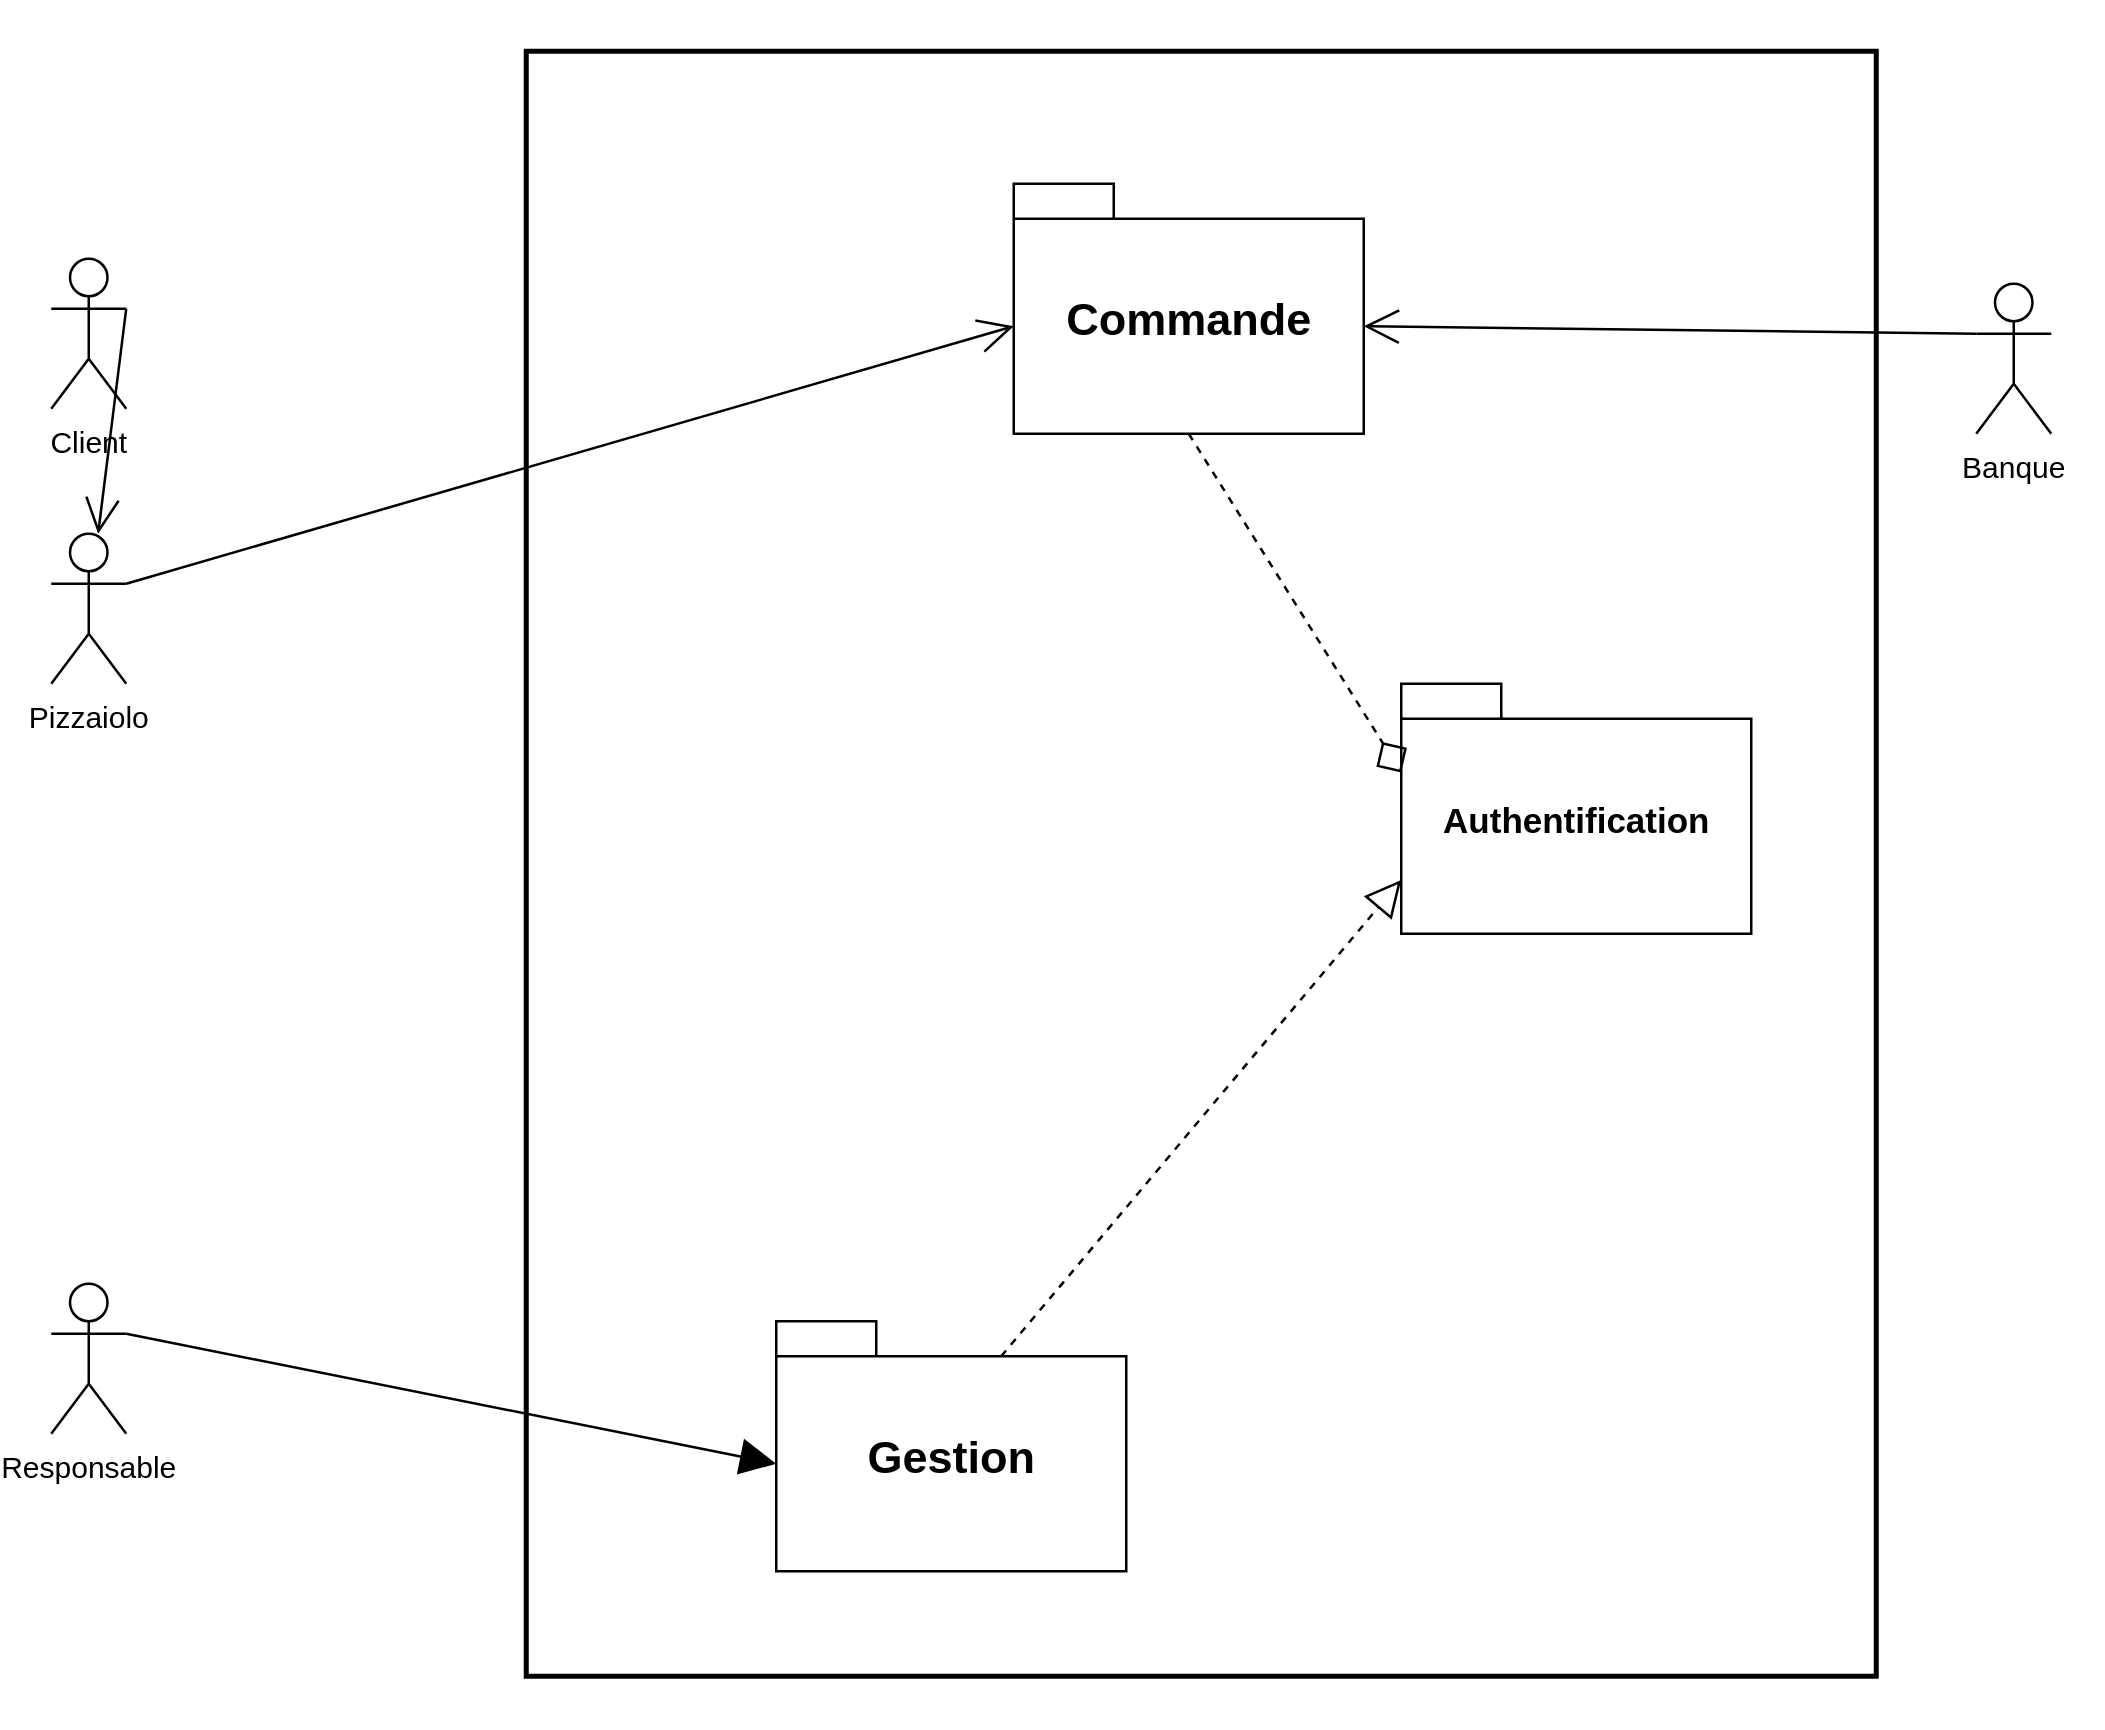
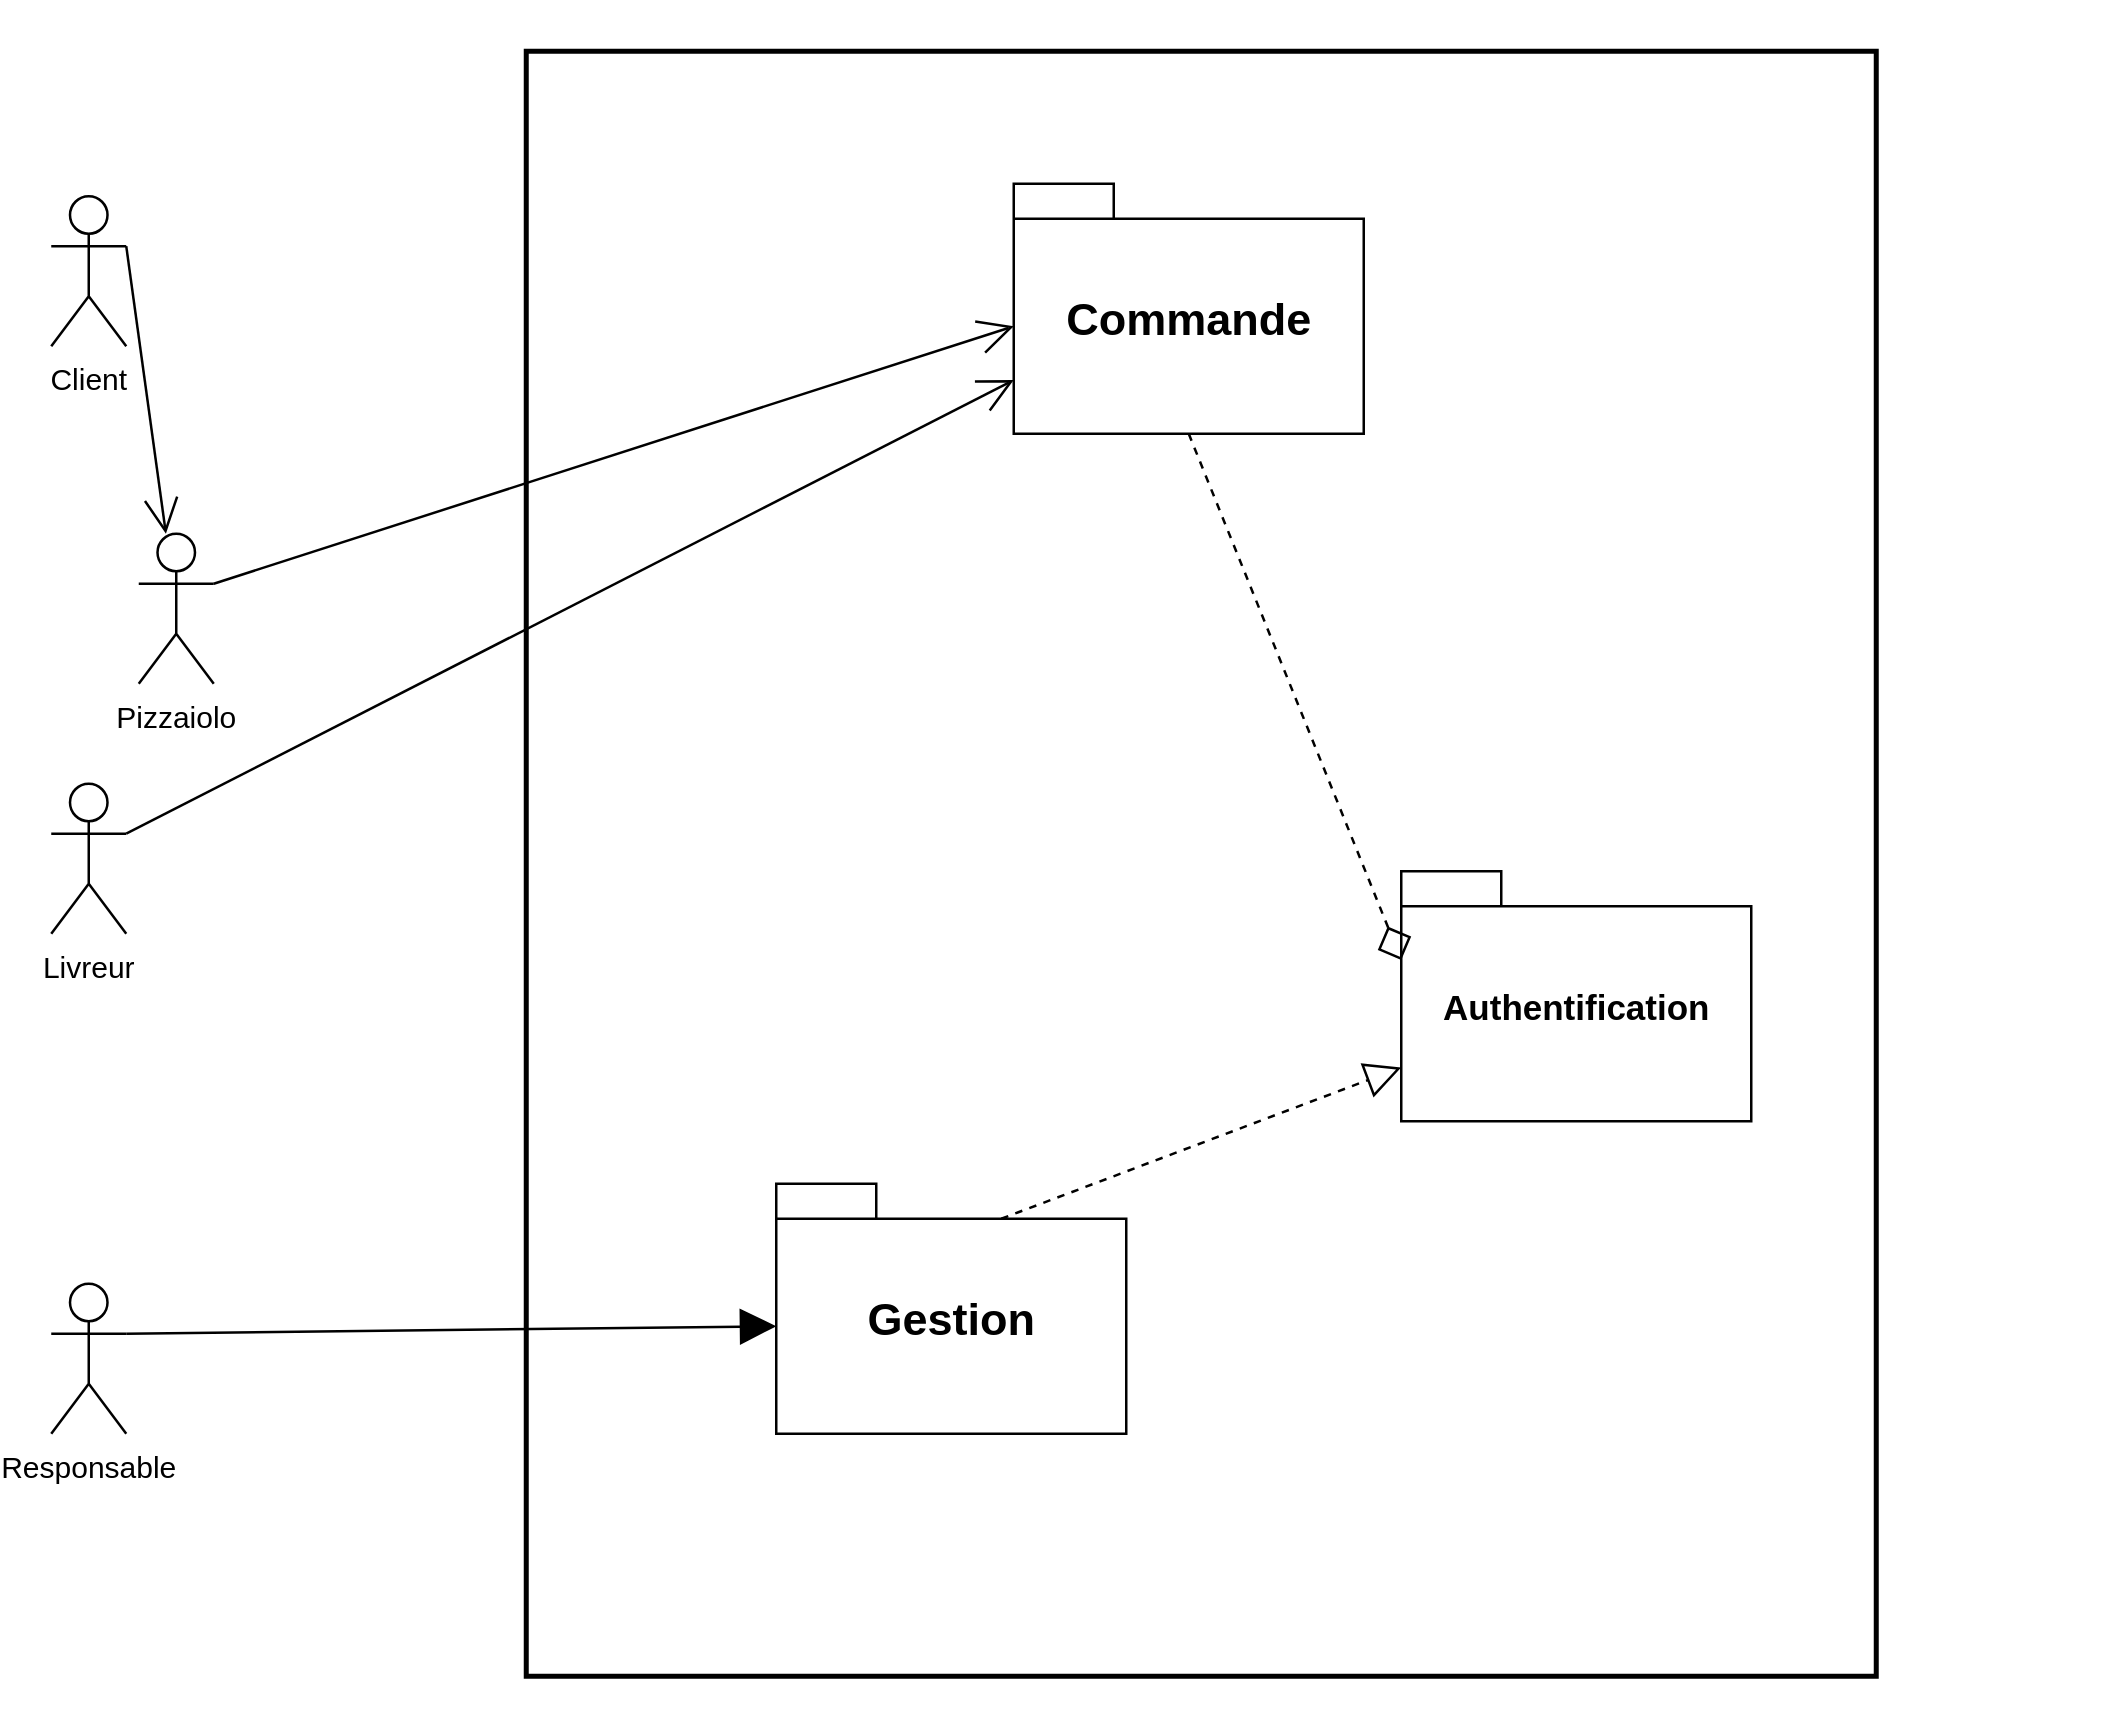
edge "Banque" -> "Commande": removed
node "Client": moved (89, 334) -> (89, 271)
node "Banque": removed
edge "Livreur" -> "Commande": added
node "Pizzaiolo": moved (89, 609) -> (176, 609)
node "Authentification": moved (1576, 809) -> (1576, 996)
node "Livreur": added
node "Gestion": moved (951, 1446) -> (951, 1309)
